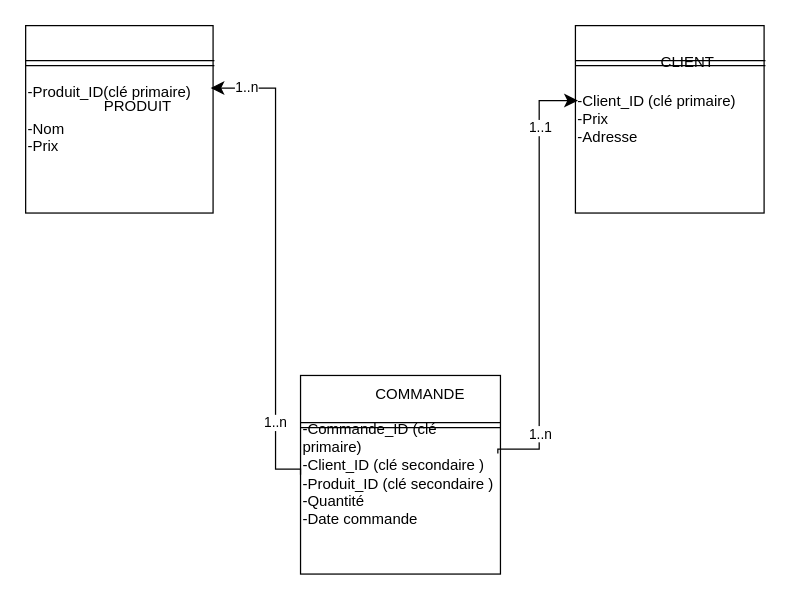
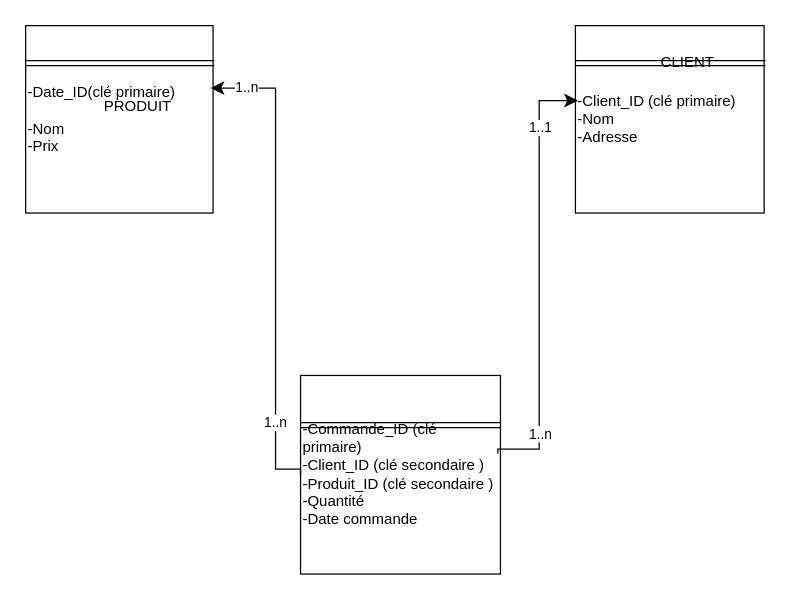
node "-Produit_ID(clé primaire) -Nom -Prix": label "-Produit_ID(clé primaire) -Nom -Prix" -> "-Date_ID(clé primaire) -Nom -Prix"
node "-Client_ID (clé primaire) -Prix -Adresse": label "-Client_ID (clé primaire) -Prix -Adresse" -> "-Client_ID (clé primaire) -Nom -Adresse"
node "COMMANDE": removed
